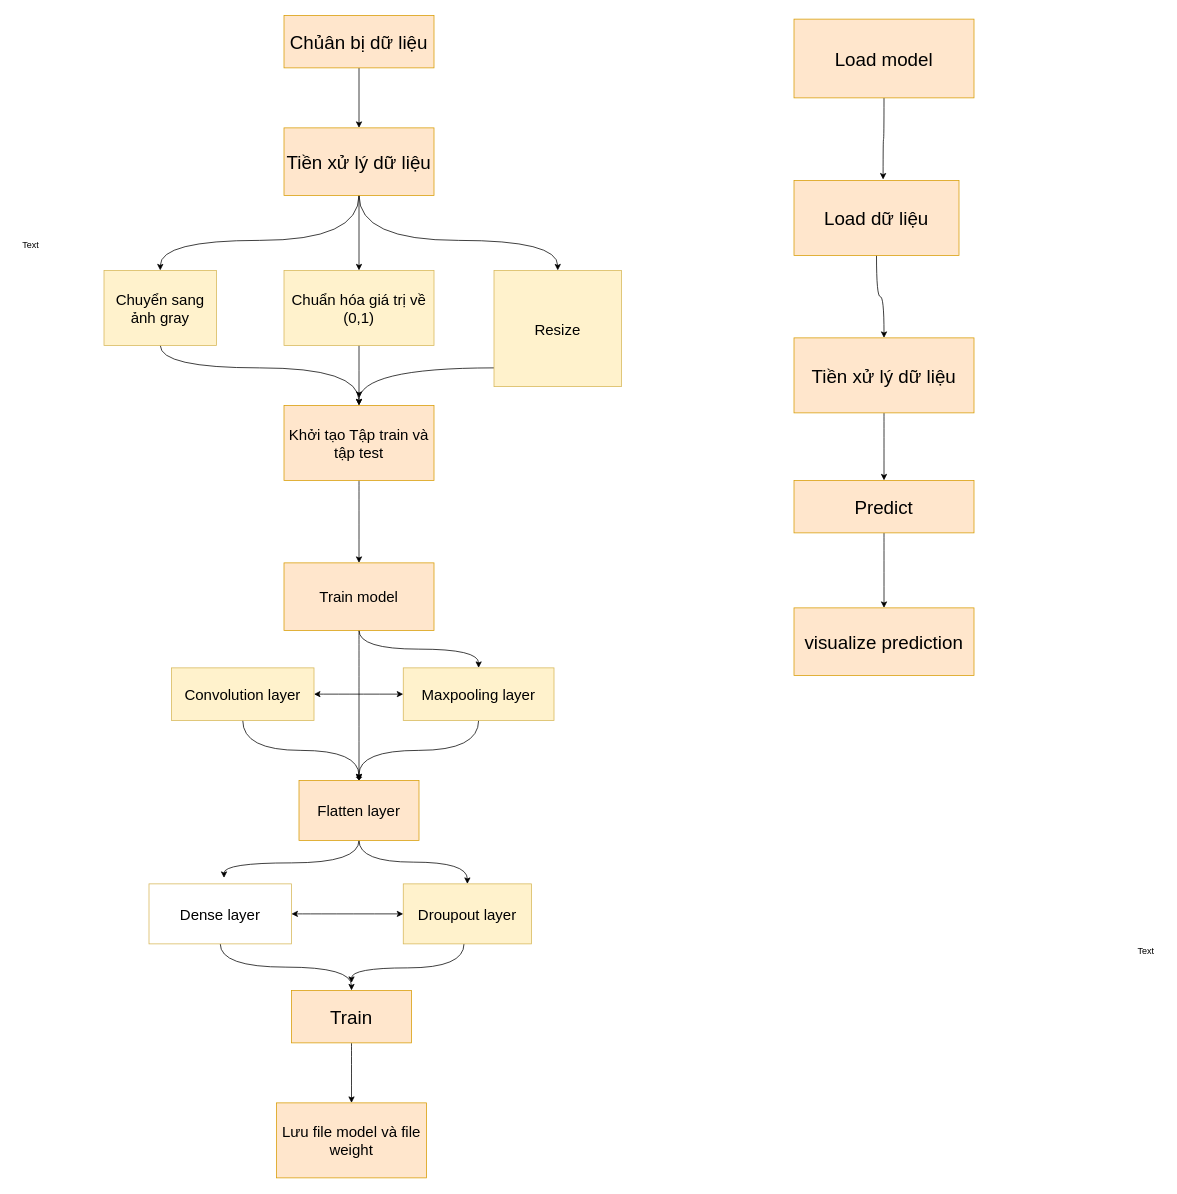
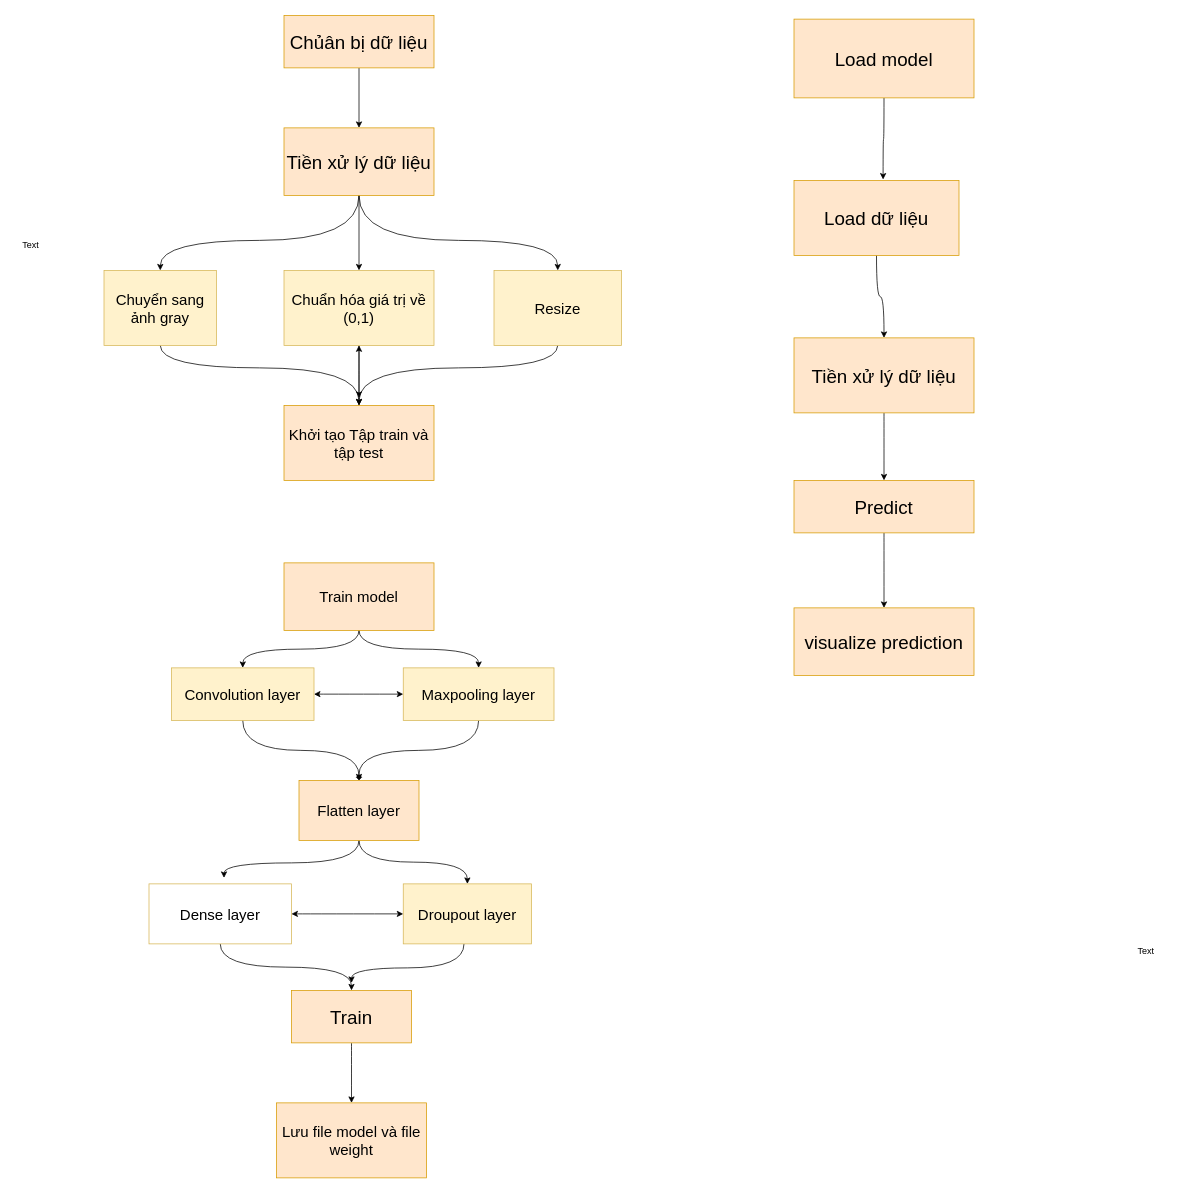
node "Resize": size 128x116 -> 128x75
edge "Khởi tạo Tập train và tập test" -> "Train model": now "Khởi tạo Tập train và tập test" -> "Chuẩn hóa giá trị về (0,1)"
edge "Train model" -> "Flatten layer": now "Train model" -> "Convolution layer"
